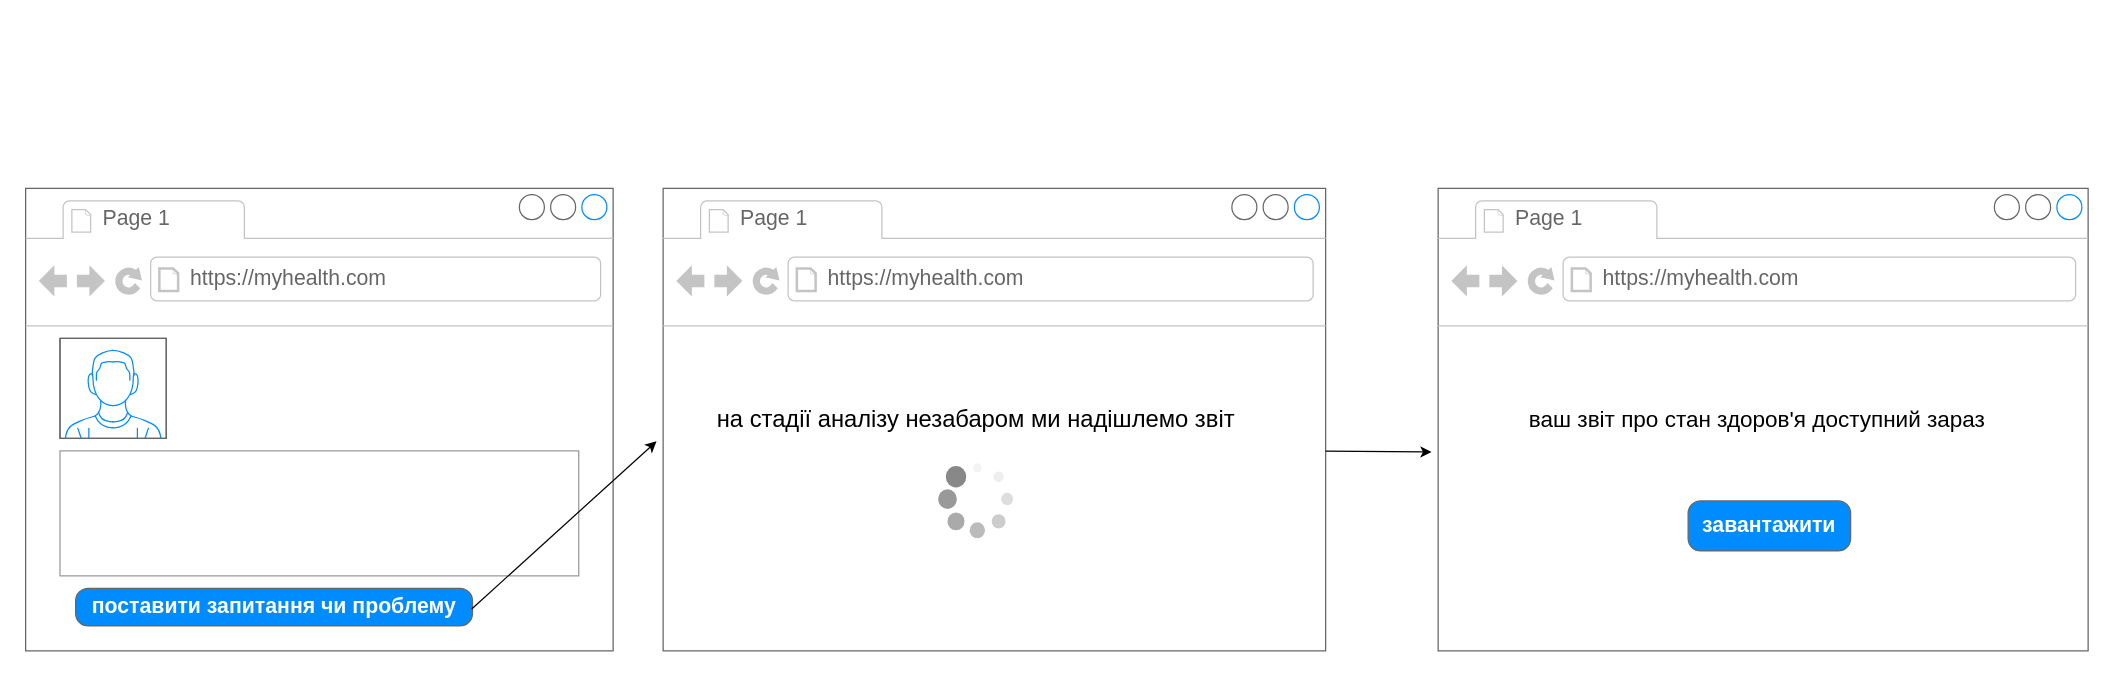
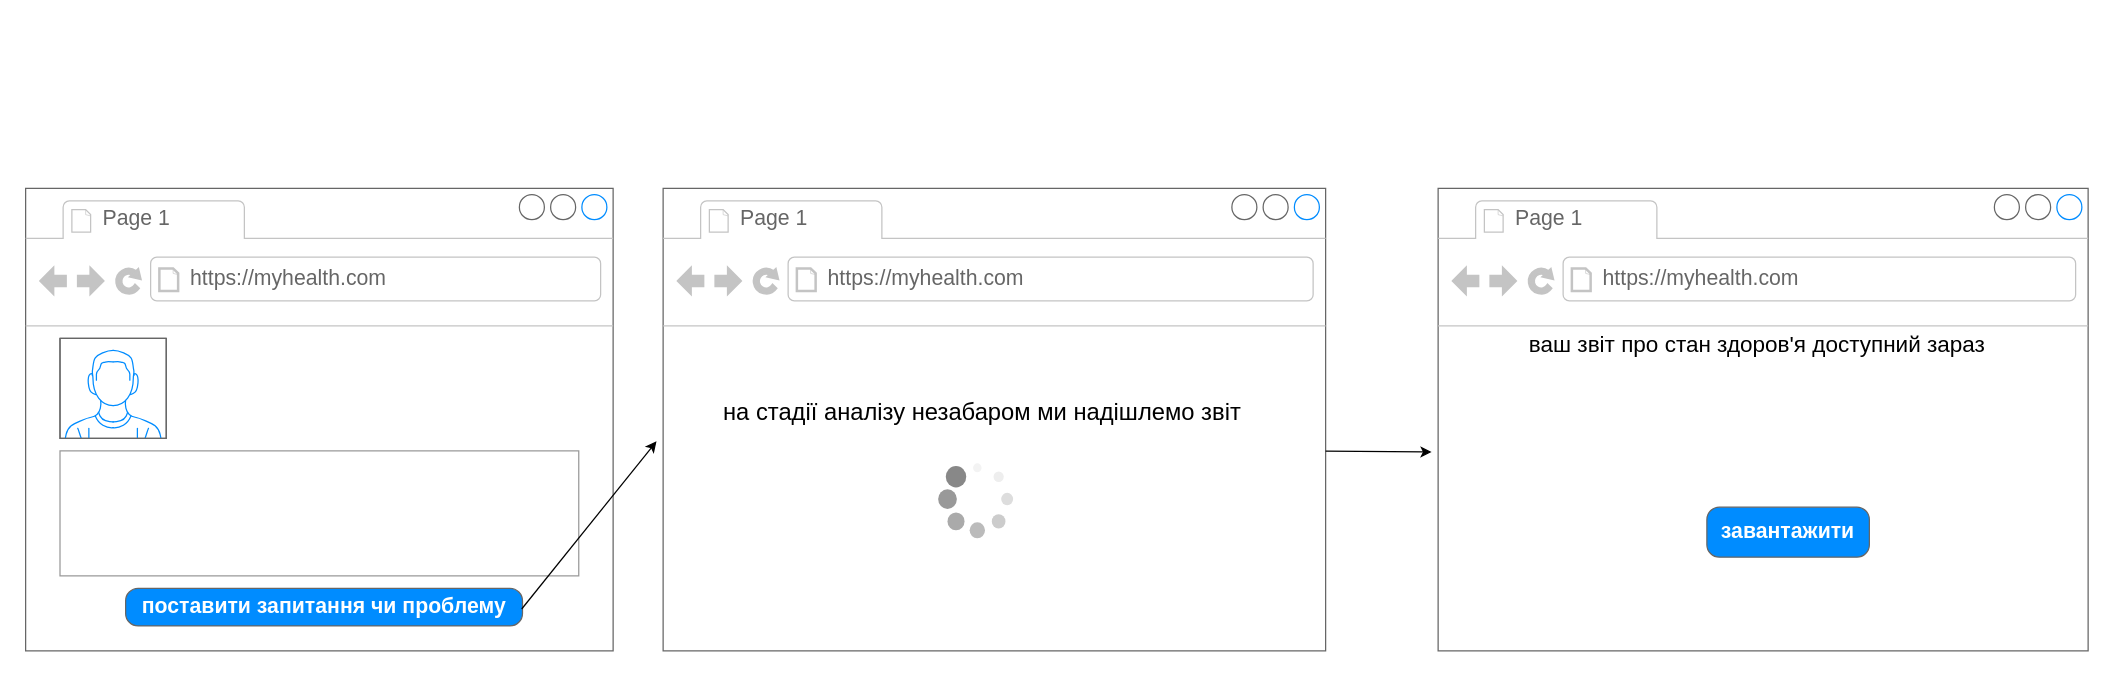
node "на стадії аналізу незабаром ми надішлемо звіт": moved (976, 419) -> (982, 413)
node "ваш звіт про стан здоров'я доступний зараз": moved (1757, 419) -> (1757, 344)
node "завантажити": moved (1769, 526) -> (1788, 532)
node "поставити запитання чи проблему": moved (274, 607) -> (324, 607)
